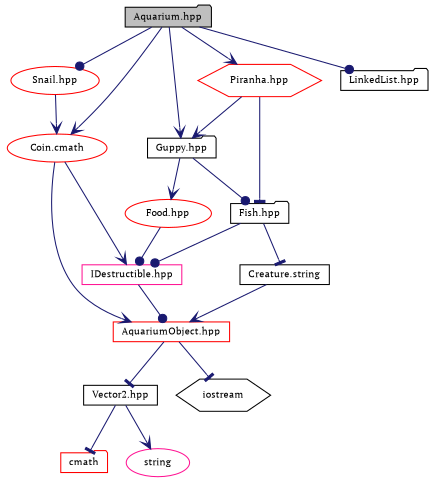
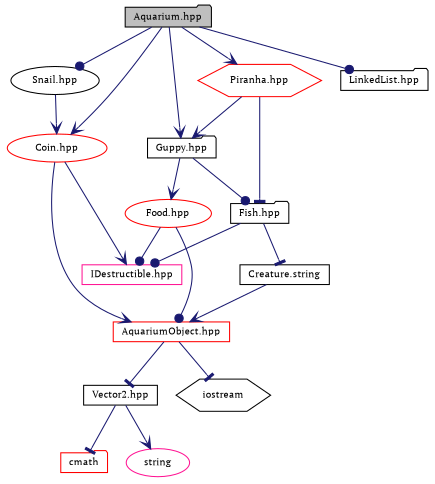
node "Snail.hpp": color red -> black
node "Coin.cmath": label "Coin.cmath" -> "Coin.hpp"
edge "IDestructible.hpp" -> "AquariumObject.hpp": now "Food.hpp" -> "AquariumObject.hpp"
